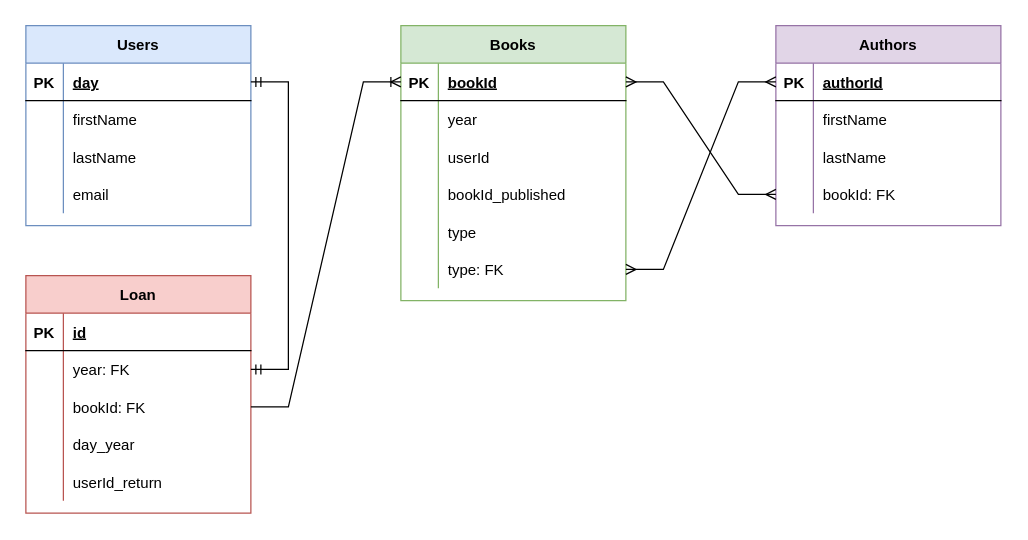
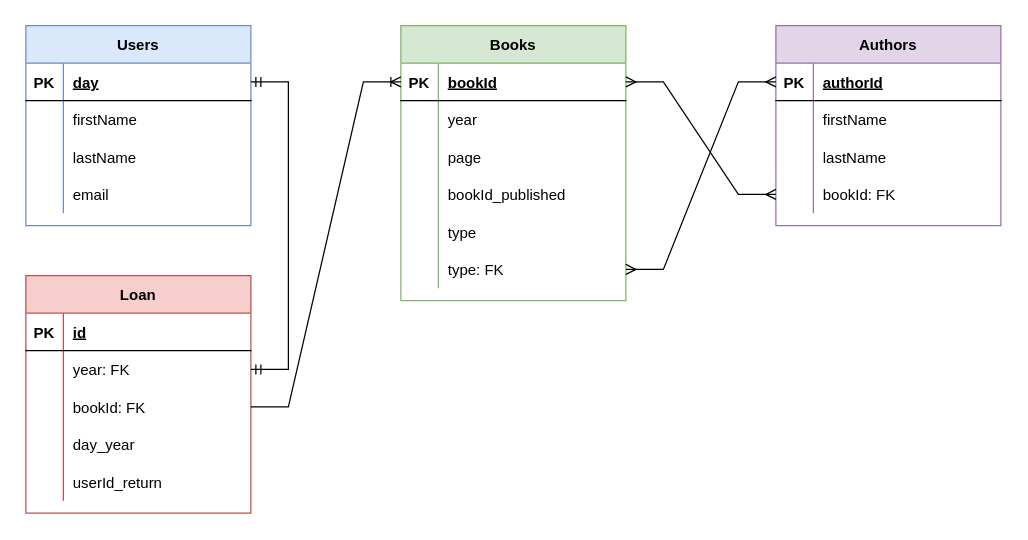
node "userId": label "userId" -> "page"
